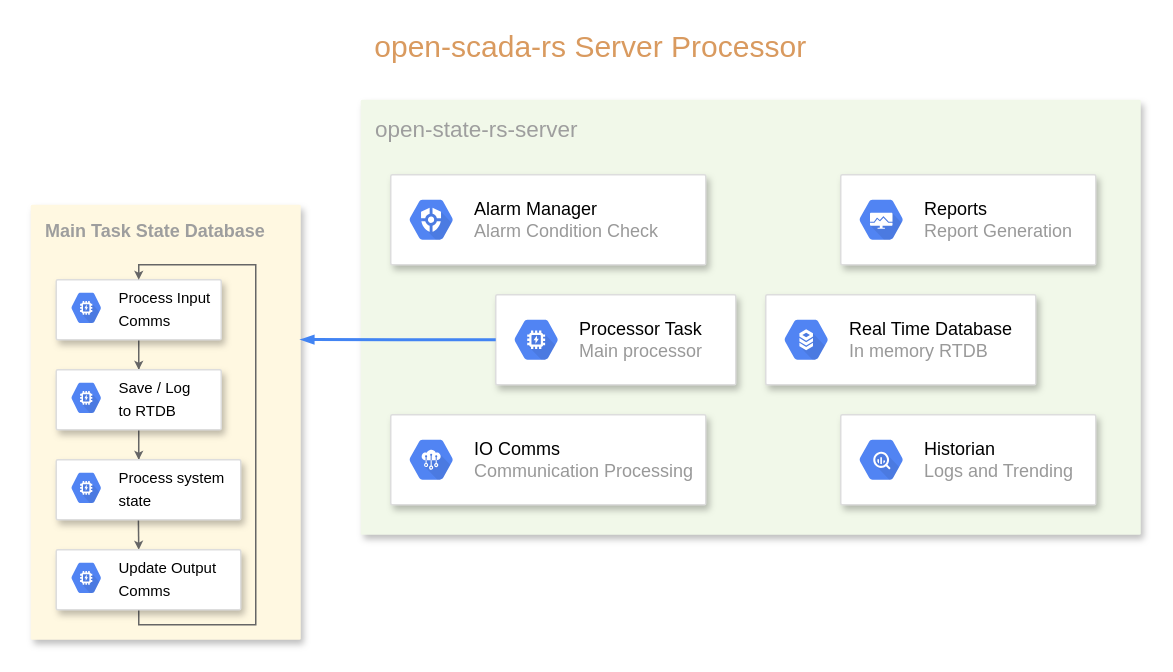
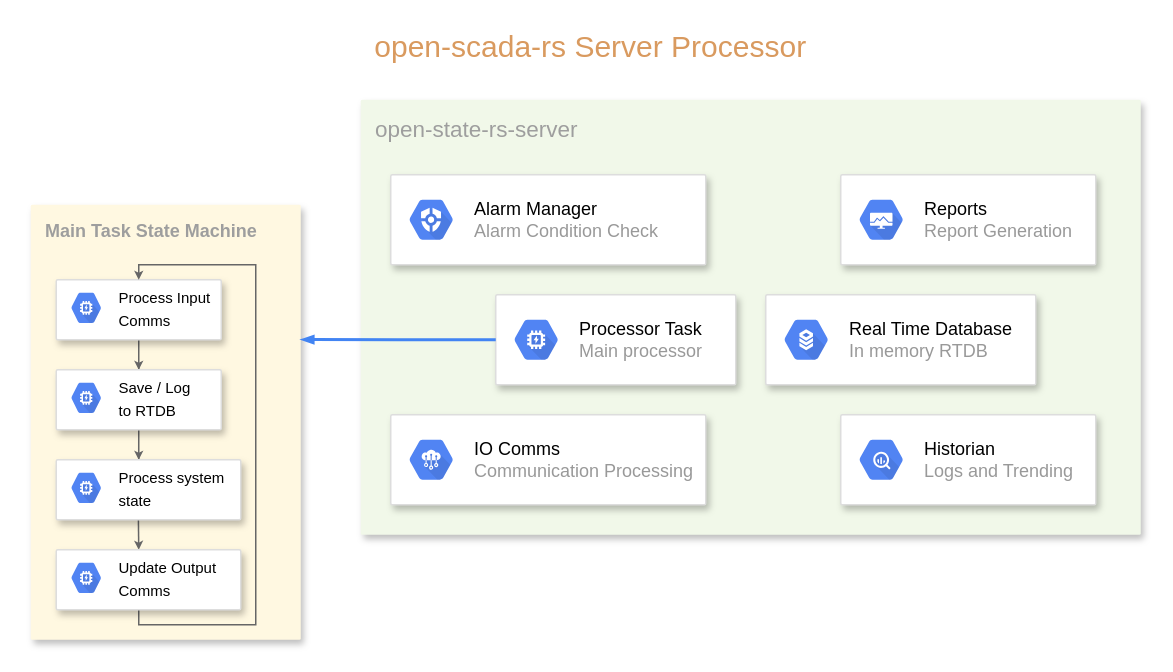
node "Main Task State Database": label "Main Task State Database" -> "Main Task State Machine"
